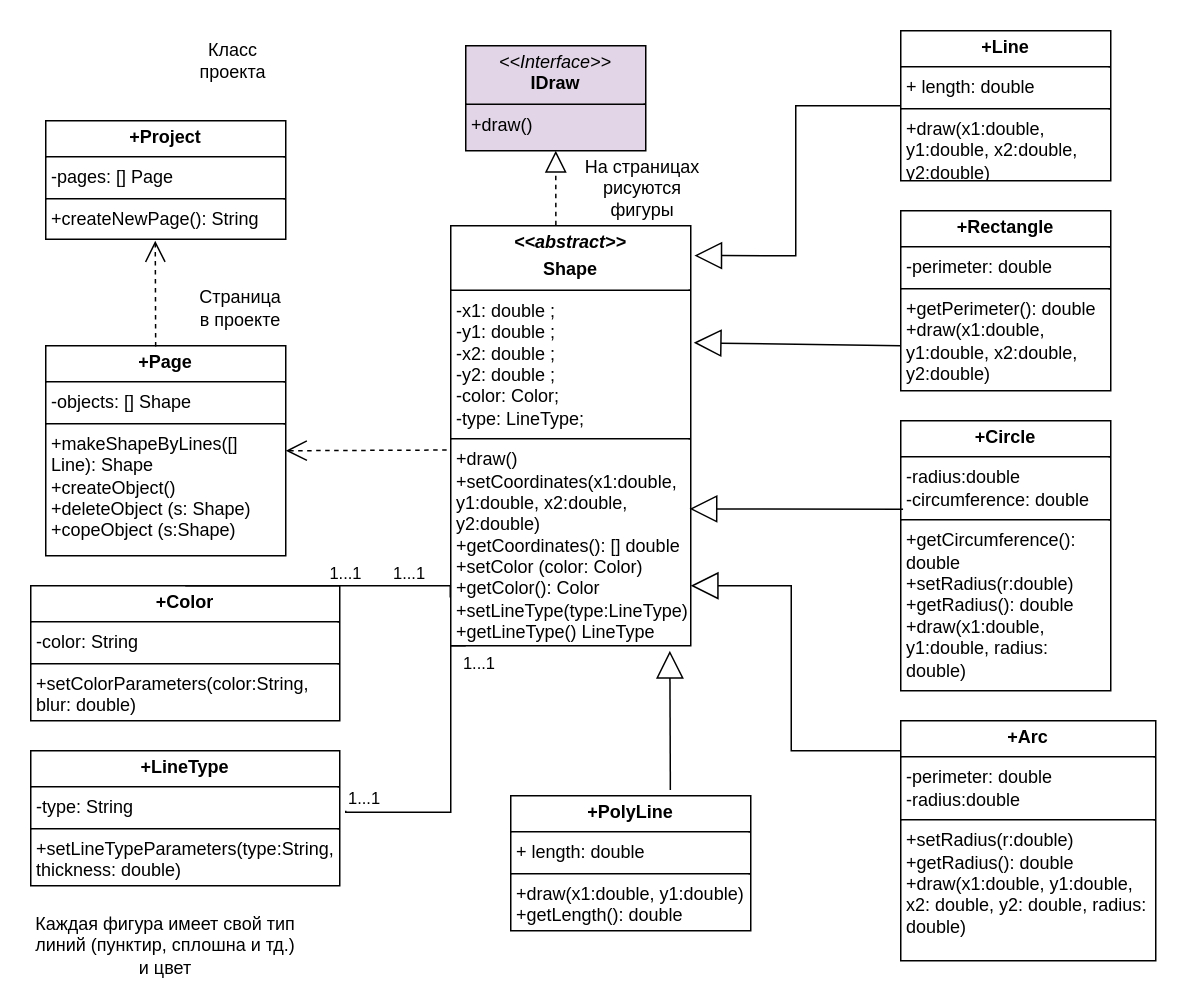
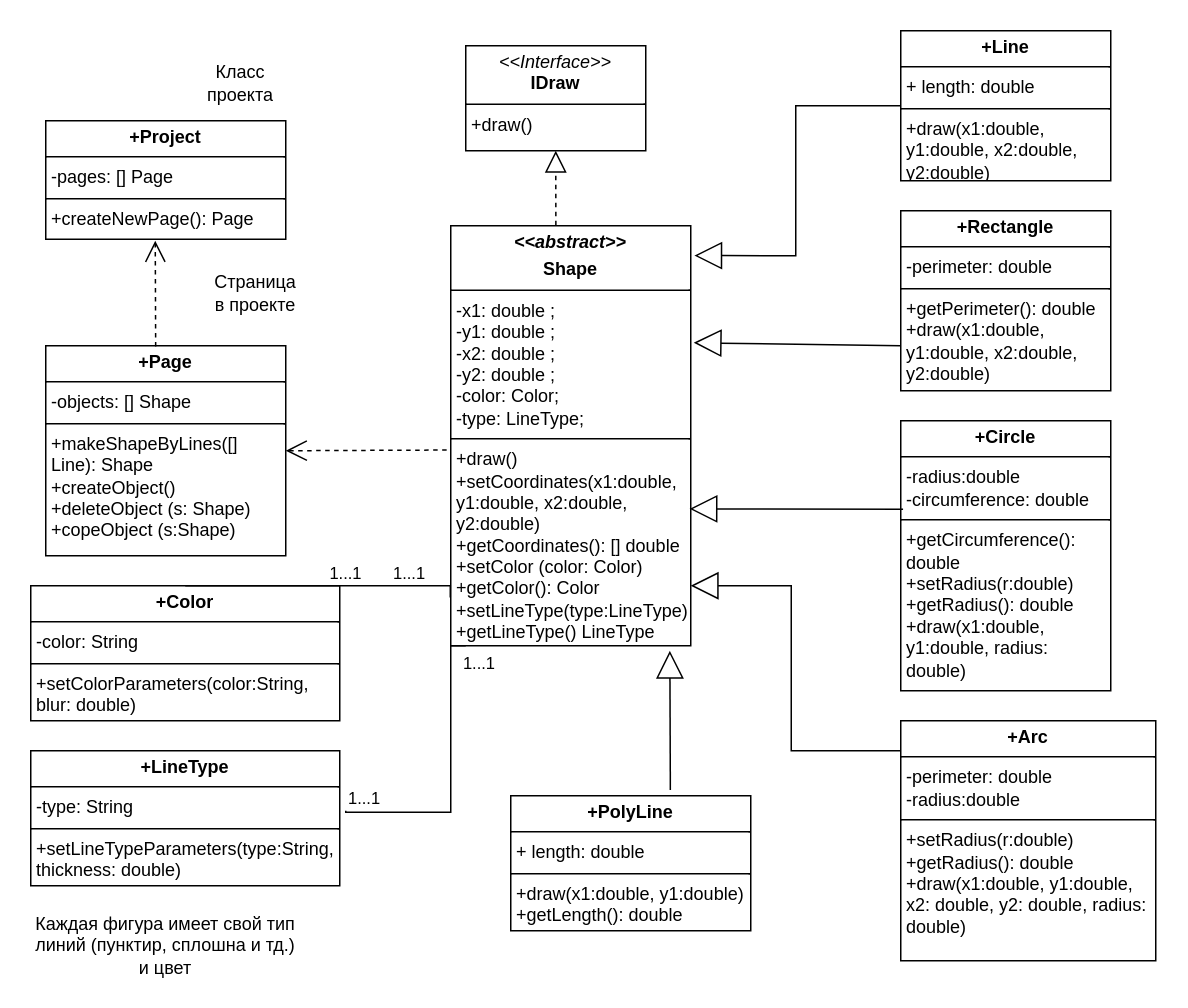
node "Класс проекта": moved (233, 61) -> (241, 83)
node "<<Interface>> IDraw +draw()": fillcolor #e1d5e7 -> #ffffff
node "+Project -pages: [] Page +createNewPage(): String": label "+Project -pages: [] Page +createNewPage(): String" -> "+Project -pages: [] Page +createNewPage(): Page"
node "На страницах рисуются фигуры": removed
node "Страница в проекте": moved (241, 308) -> (256, 293)
